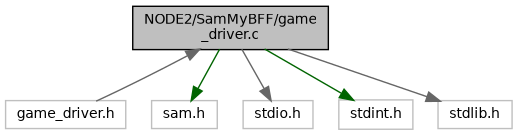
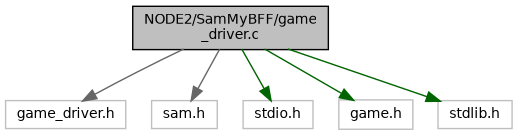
edge "NODE2/SamMyBFF/game _driver.c" -> "sam.h": color darkgreen -> gray40
edge "NODE2/SamMyBFF/game _driver.c" -> "stdio.h": color gray40 -> darkgreen
edge "NODE2/SamMyBFF/game _driver.c" -> "stdlib.h": color gray40 -> darkgreen
edge "game_driver.h" -> "NODE2/SamMyBFF/game _driver.c": reversed
node "stdint.h": label "stdint.h" -> "game.h"
